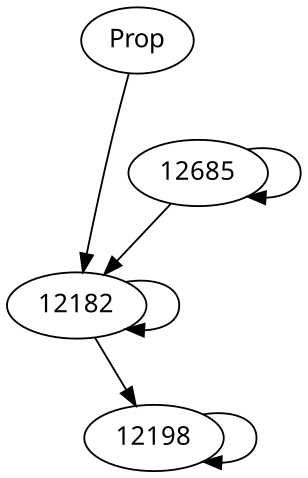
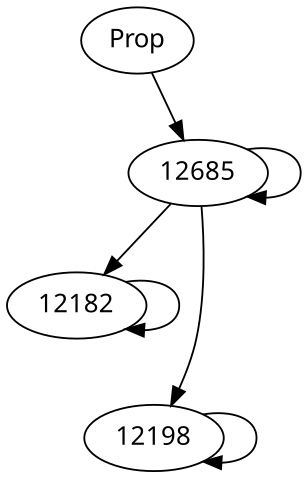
edge "Prop" -> "12182": now "Prop" -> "12685"
edge "12182" -> "12198": now "12685" -> "12198"
